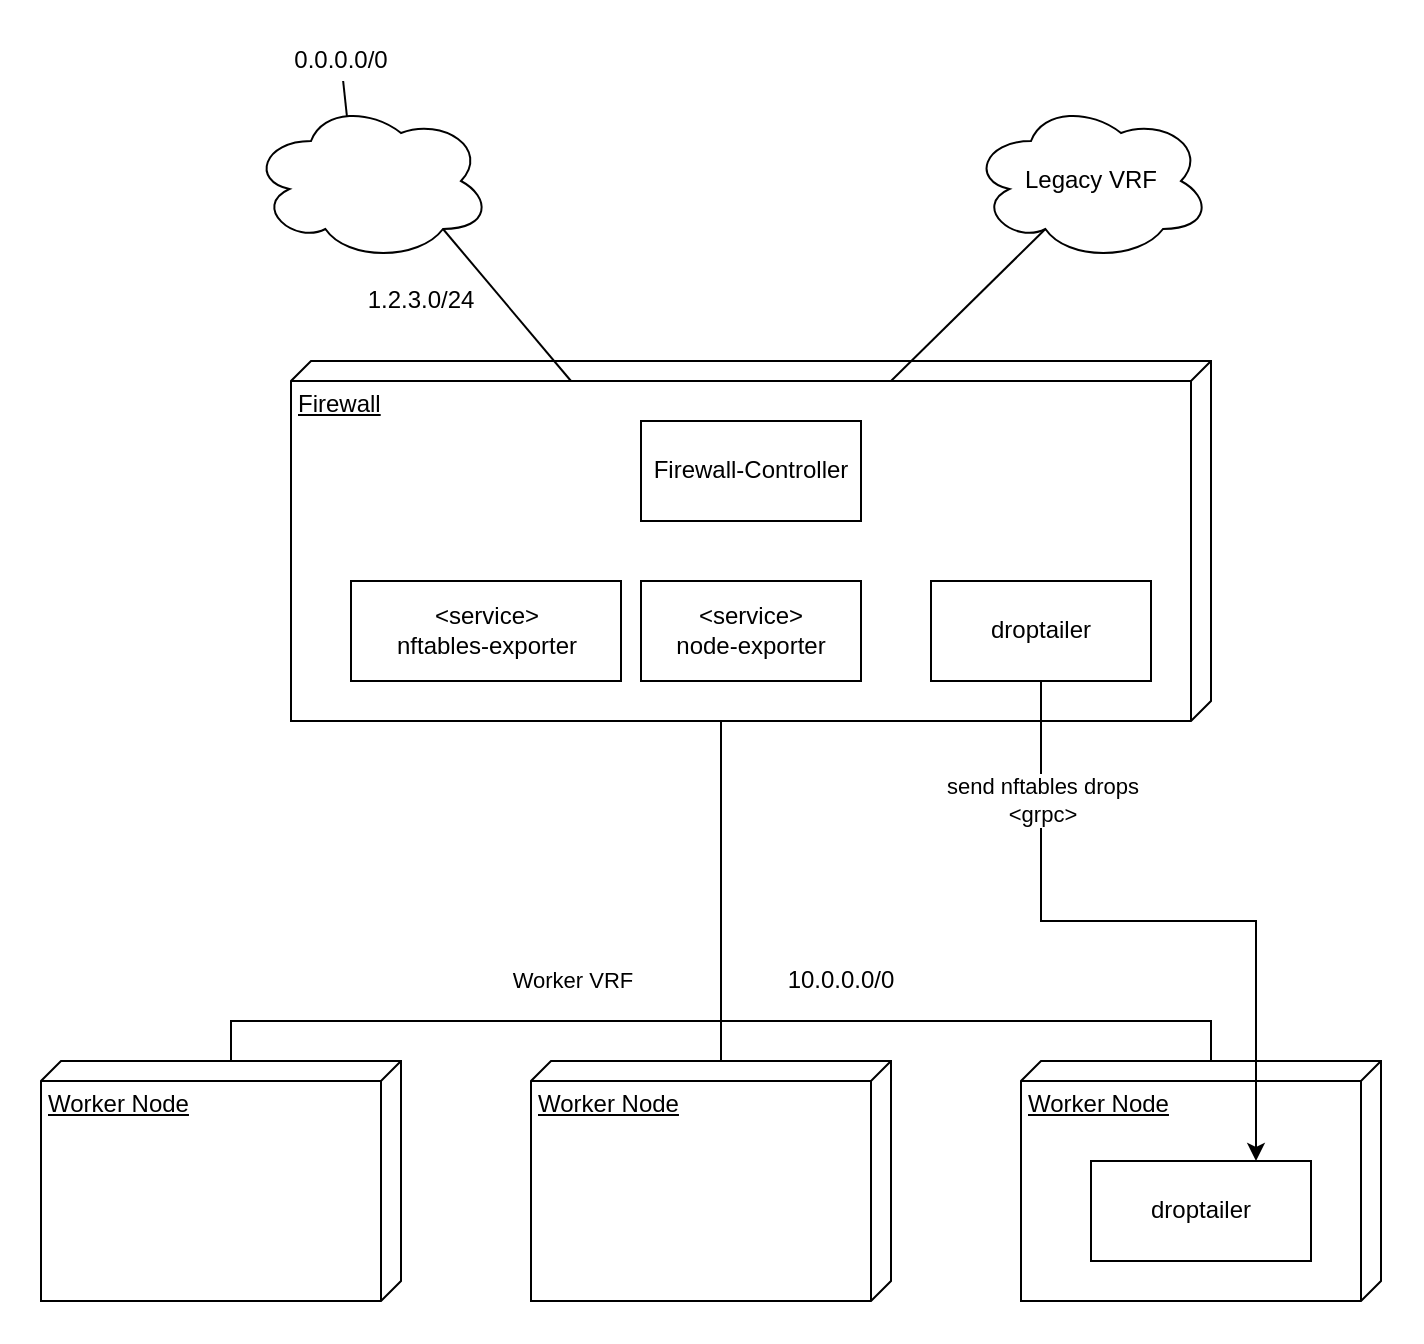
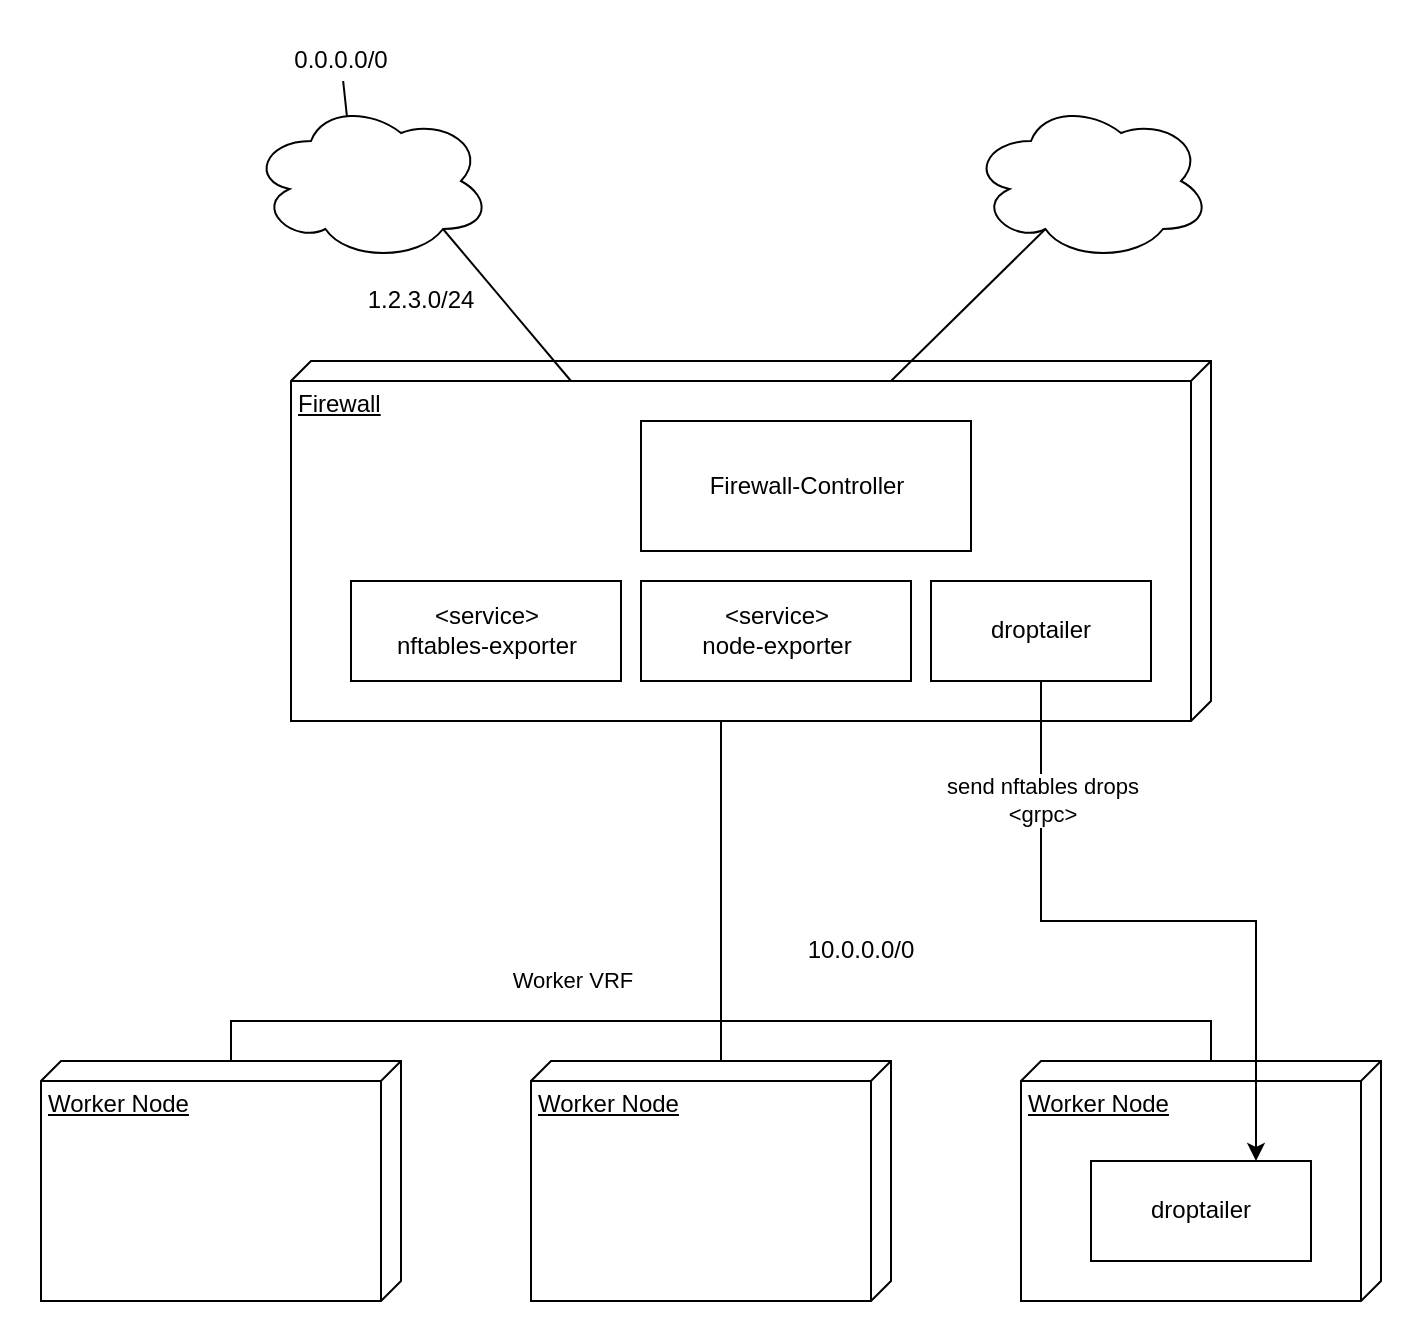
node "Legacy VRF": removed
node "Firewall-Controller": size 220x100 -> 330x130
node "<service> node-exporter": size 220x100 -> 270x100
node "10.0.0.0/0": moved (841, 981) -> (861, 951)
